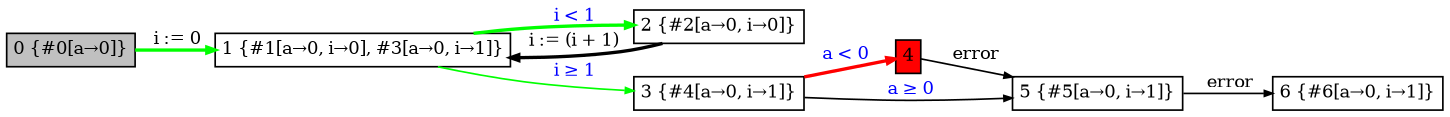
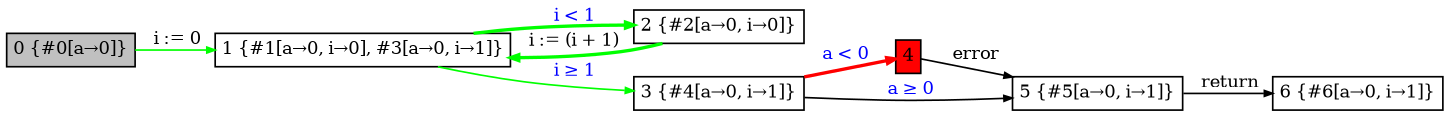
edge "0 {#0[a→0]}" -> "1 {#1[a→0, i→0], #3[a→0, i→1]}": style bold -> solid
edge "2 {#2[a→0, i→0]}" -> "1 {#1[a→0, i→0], #3[a→0, i→1]}": color black -> #00ff00
edge "5 {#5[a→0, i→1]}" -> "6 {#6[a→0, i→1]}": label " error" -> " return"
